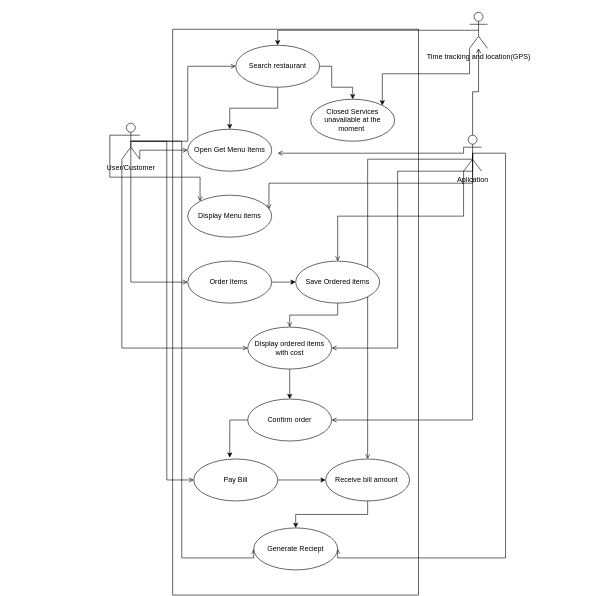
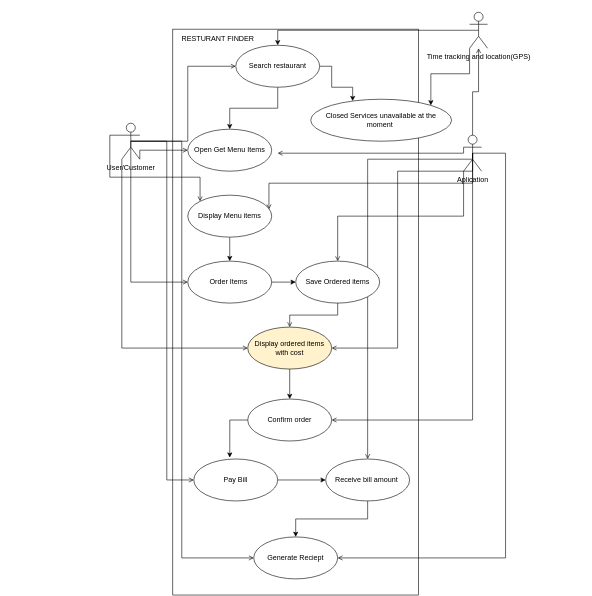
node "RESTURANT FINDER": added
node "Closed Services unavailable at the moment": size 84x42 -> 141x42
edge "Display Menu items" -> "Order Items": added
node "Display ordered items with cost": fillcolor #ffffff -> #fff2cc
node "Generate Reciept": moved (296, 549) -> (296, 558)
